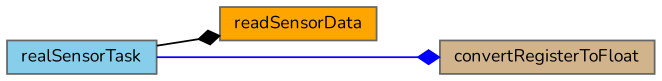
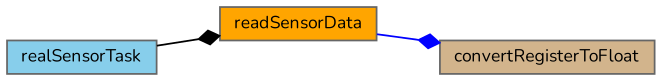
edge "realSensorTask" -> "convertRegisterToFloat": now "readSensorData" -> "convertRegisterToFloat"
